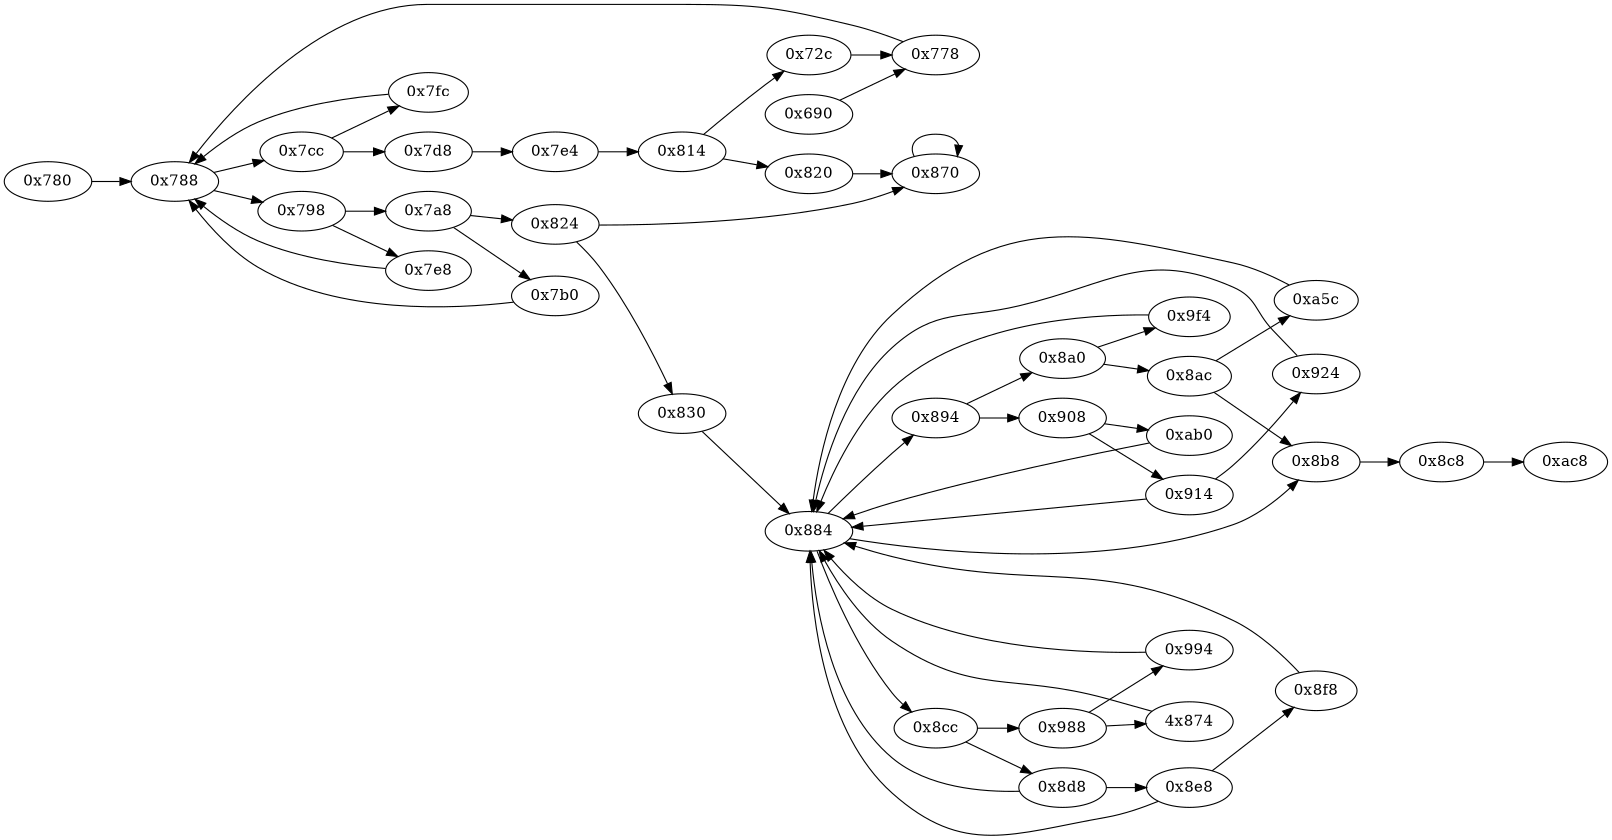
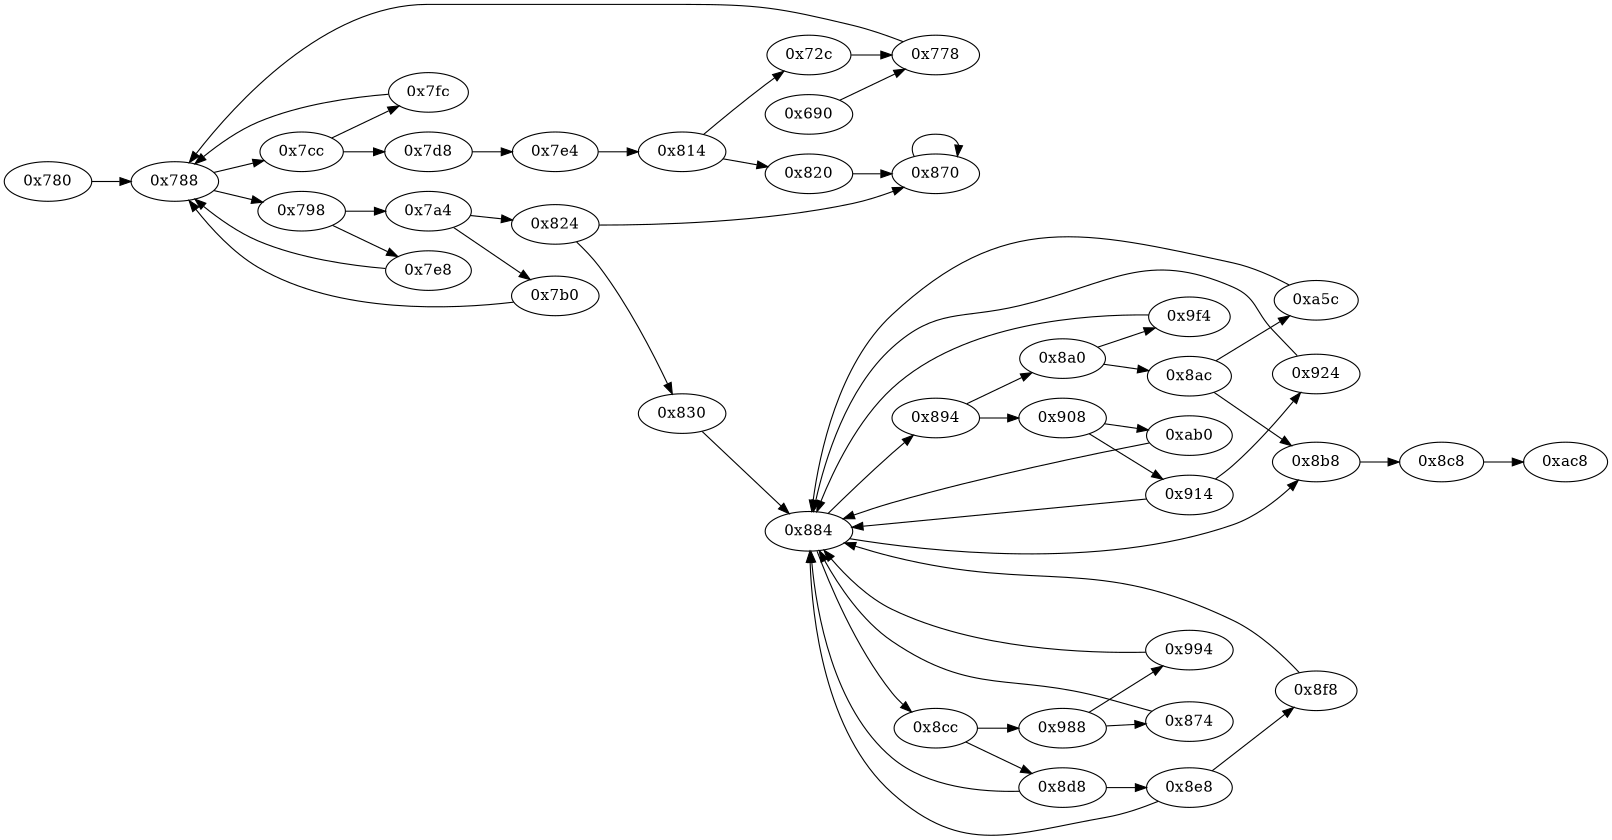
node "0x7a8": label "0x7a8" -> "0x7a4"
node "4x874": label "4x874" -> "0x874"
